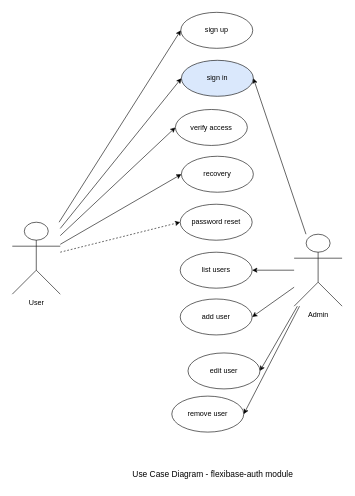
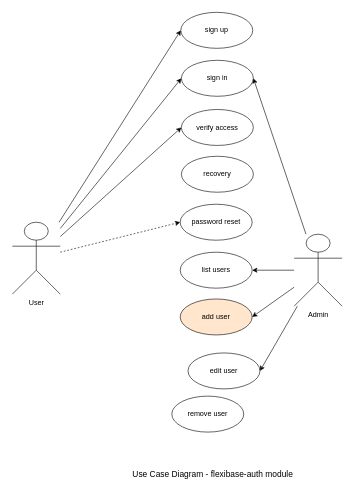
node "sign in": fillcolor #dae8fc -> #ffffff
node "verify access": moved (212, 128) -> (218, 128)
edge "User" -> "recovery": removed
node "add user": fillcolor #ffffff -> #ffe6cc
edge "Admin" -> "remove user": removed
